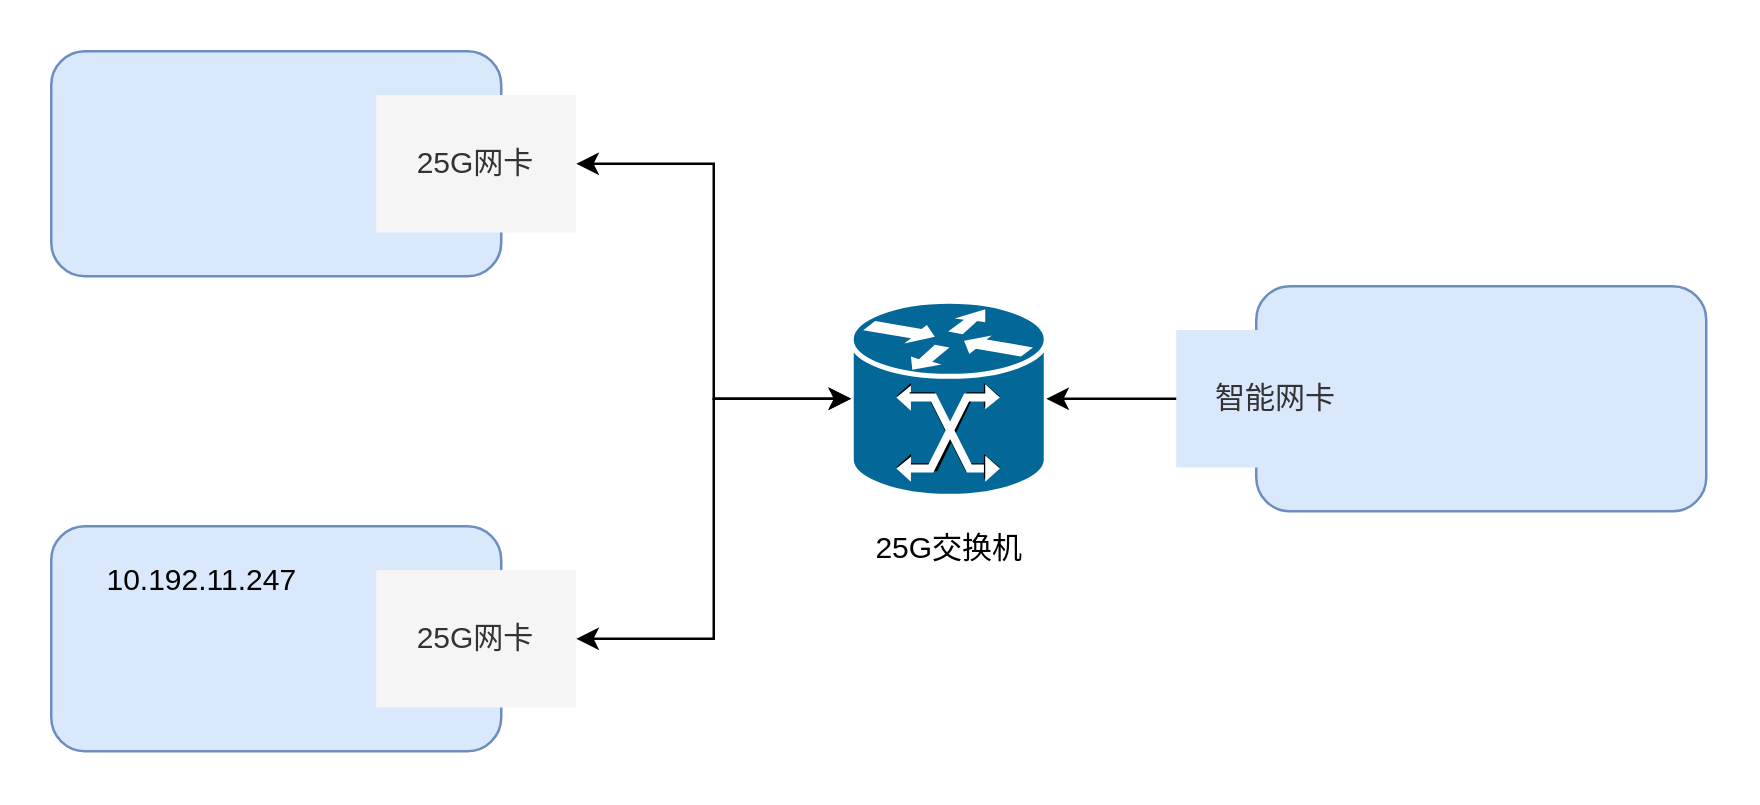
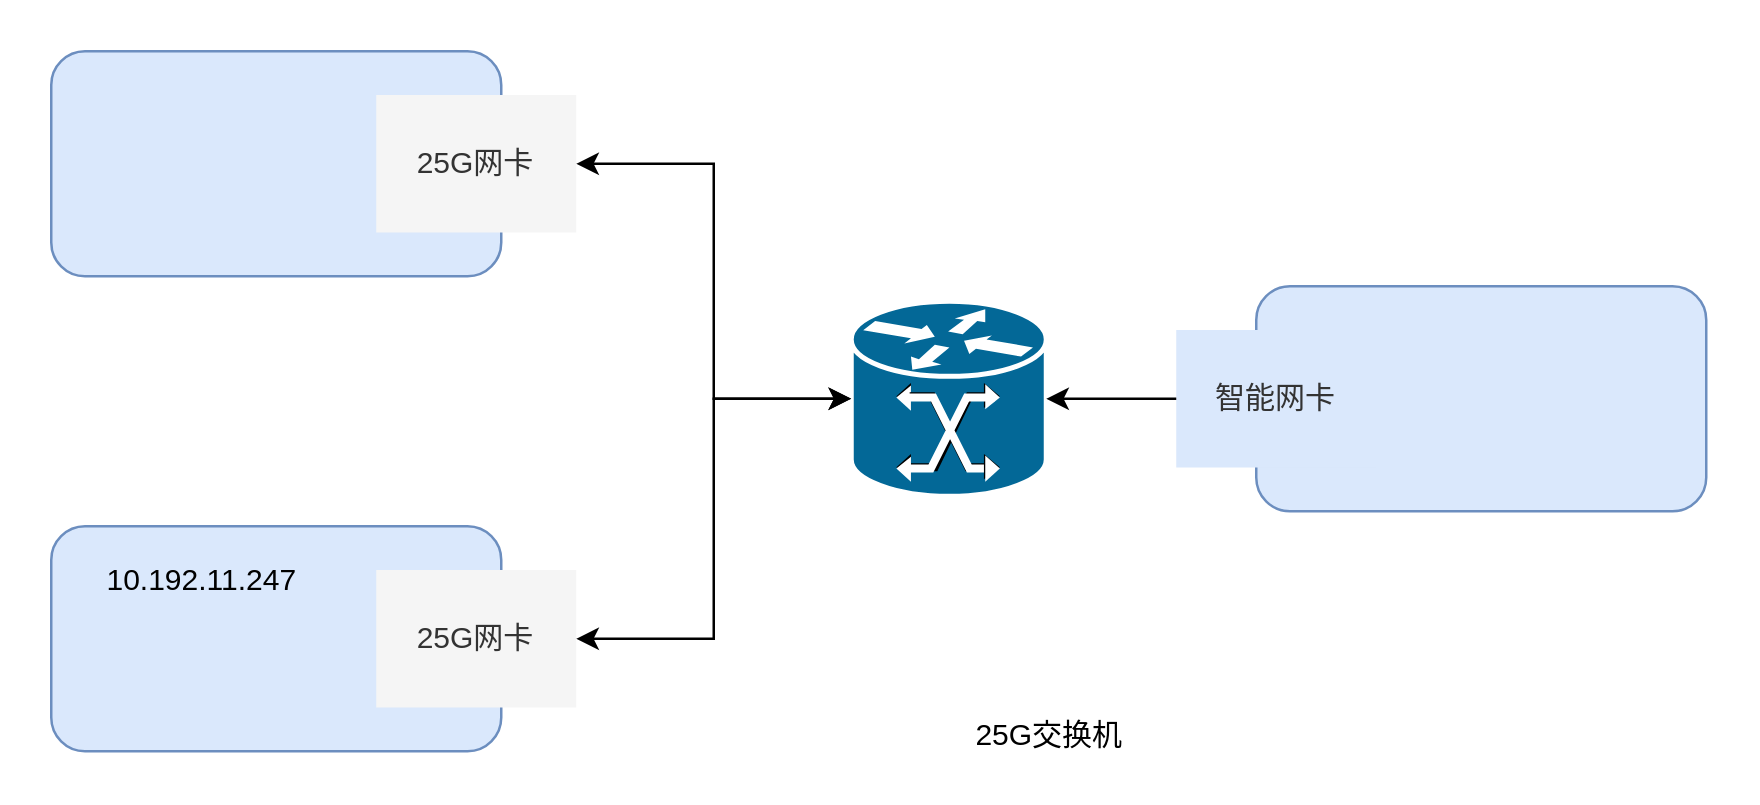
node "25G交换机": moved (949, 549) -> (1049, 736)
